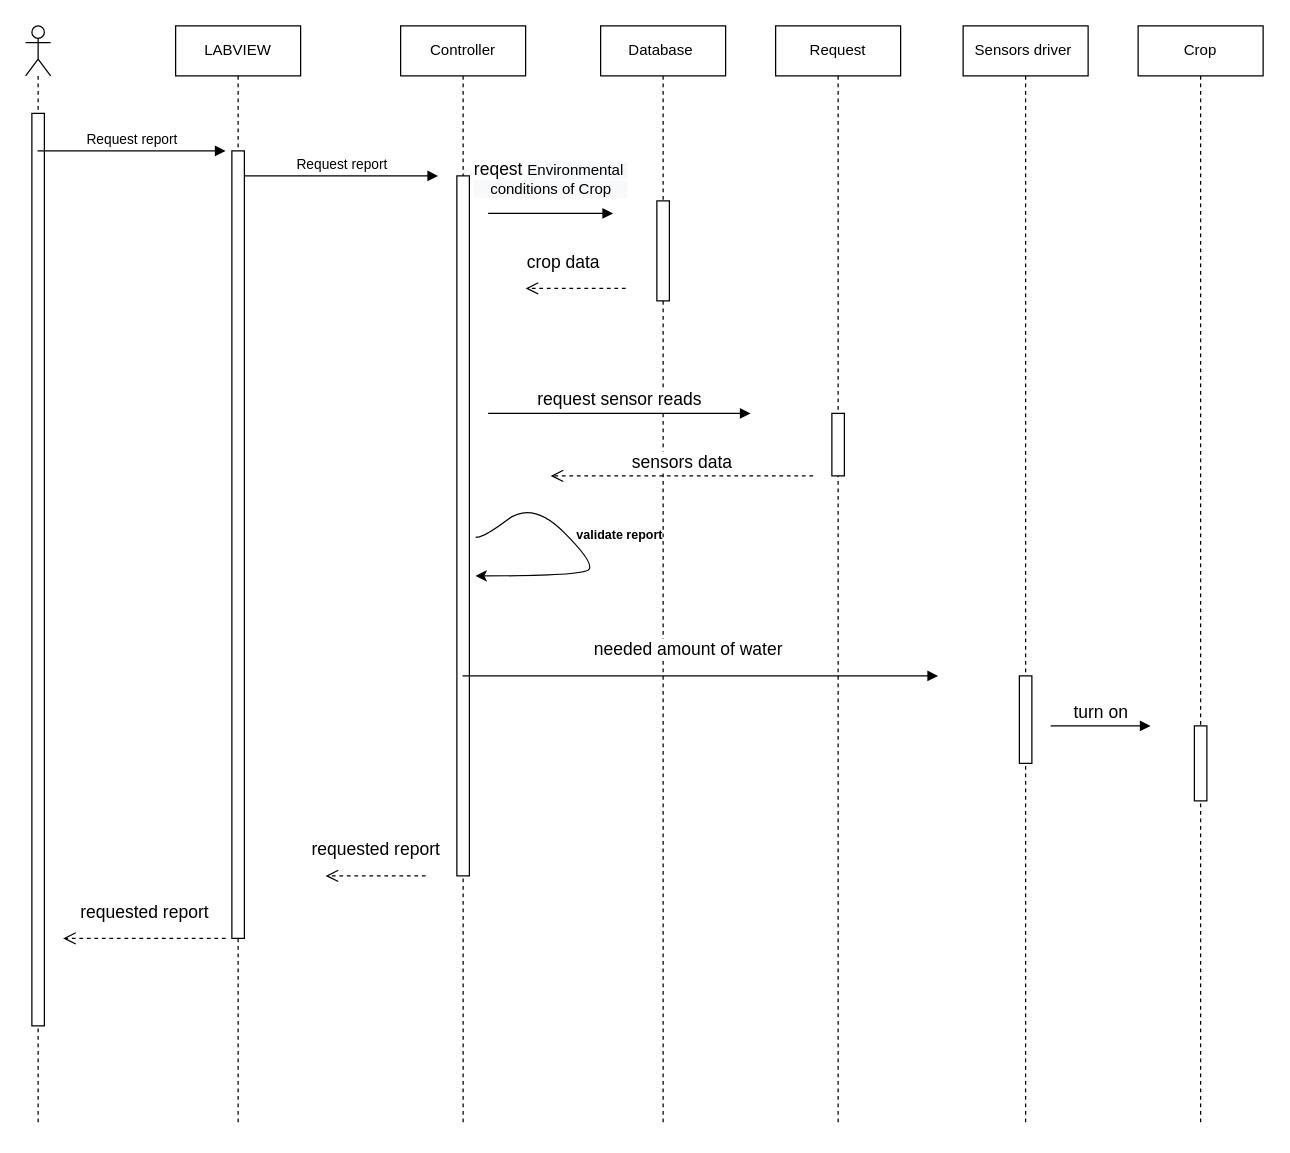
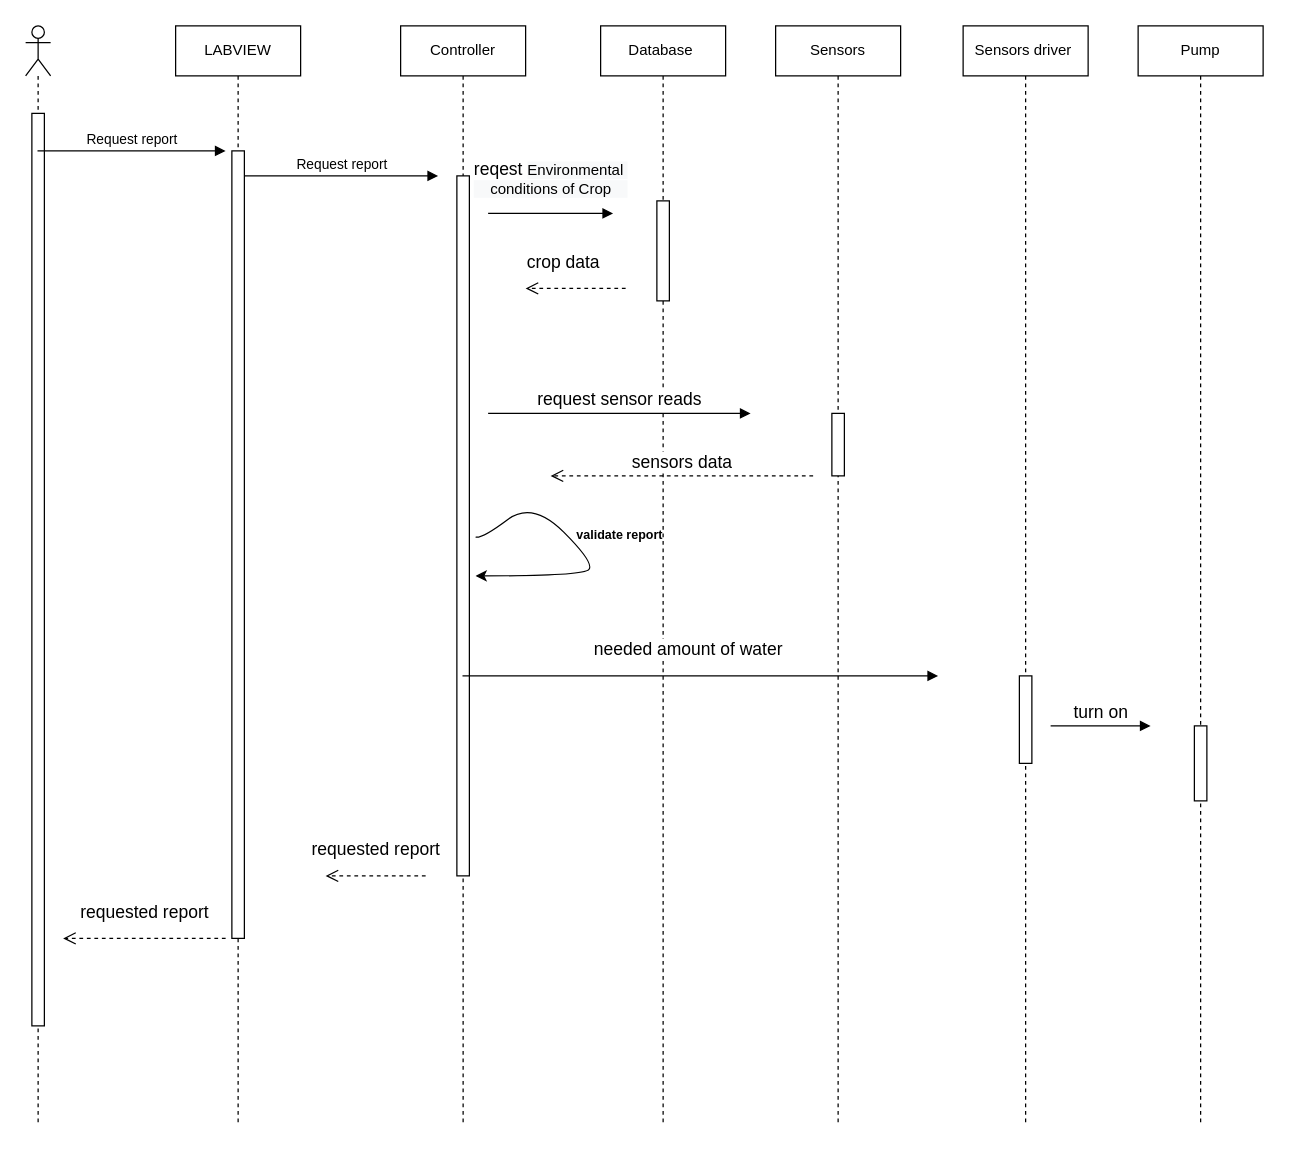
node "Request": label "Request" -> "Sensors"
node "Crop": label "Crop" -> "Pump"
